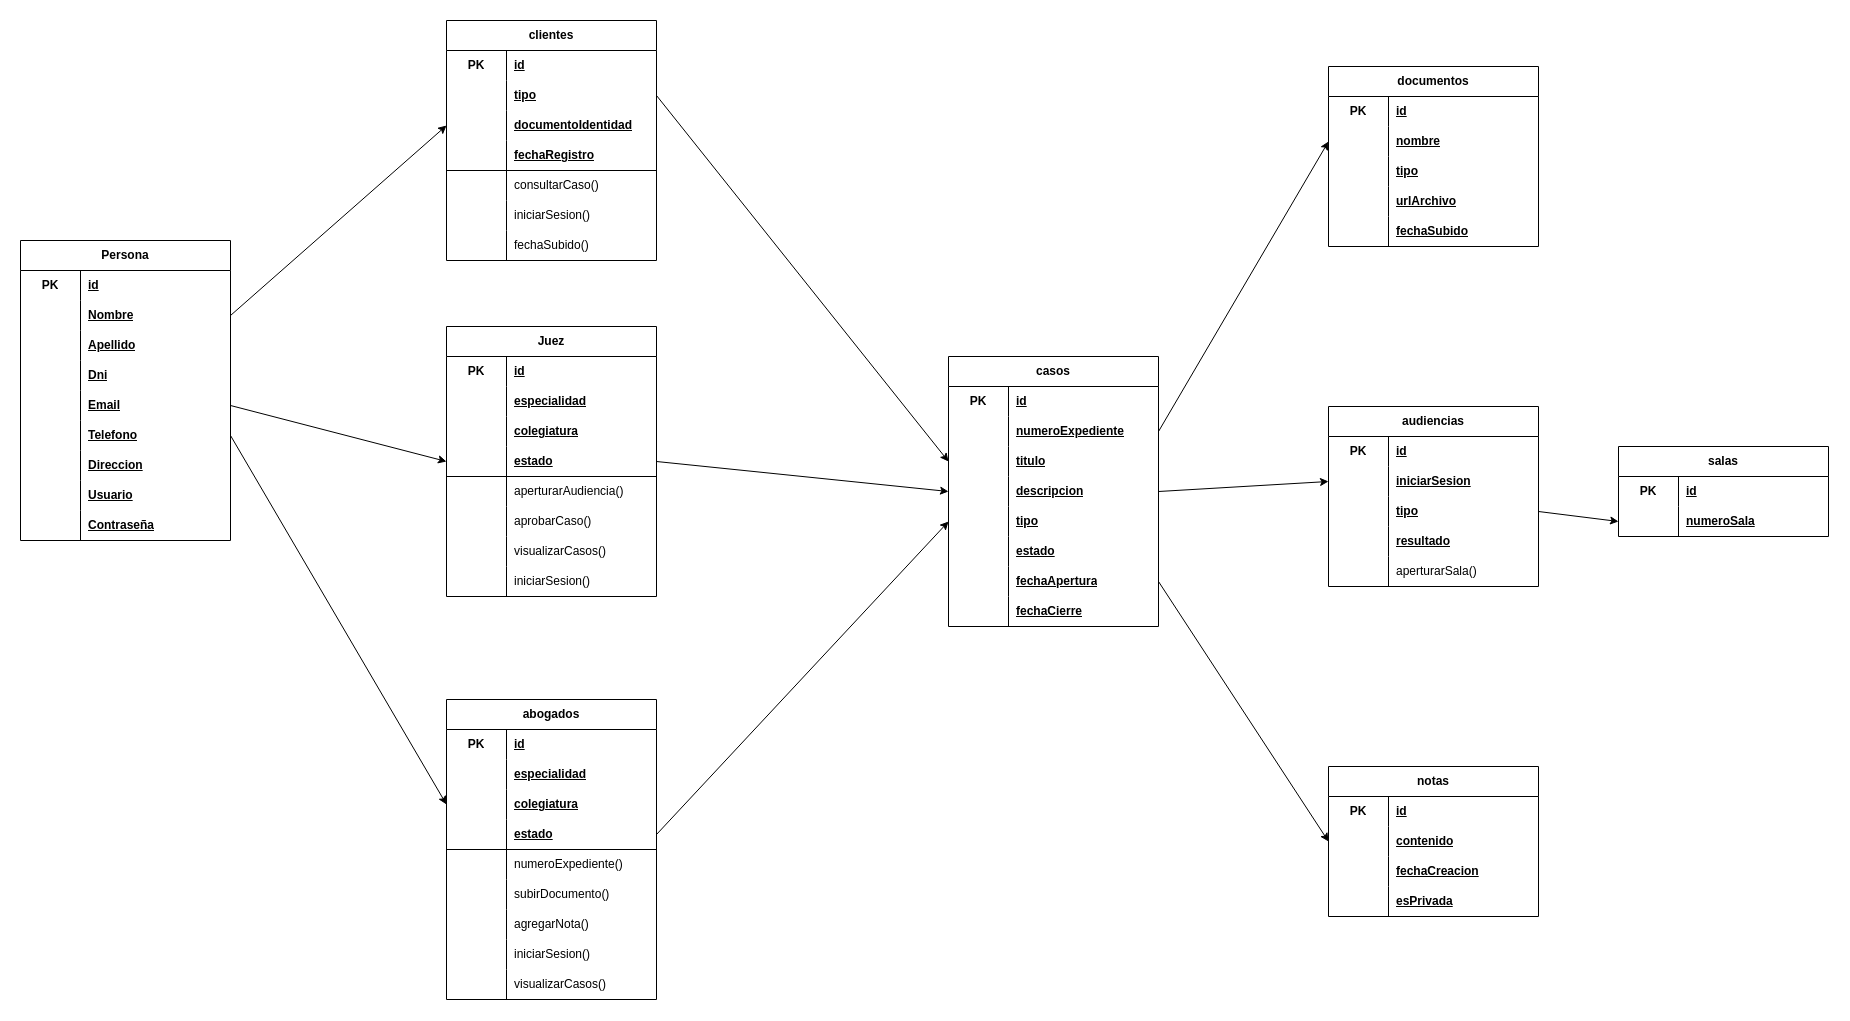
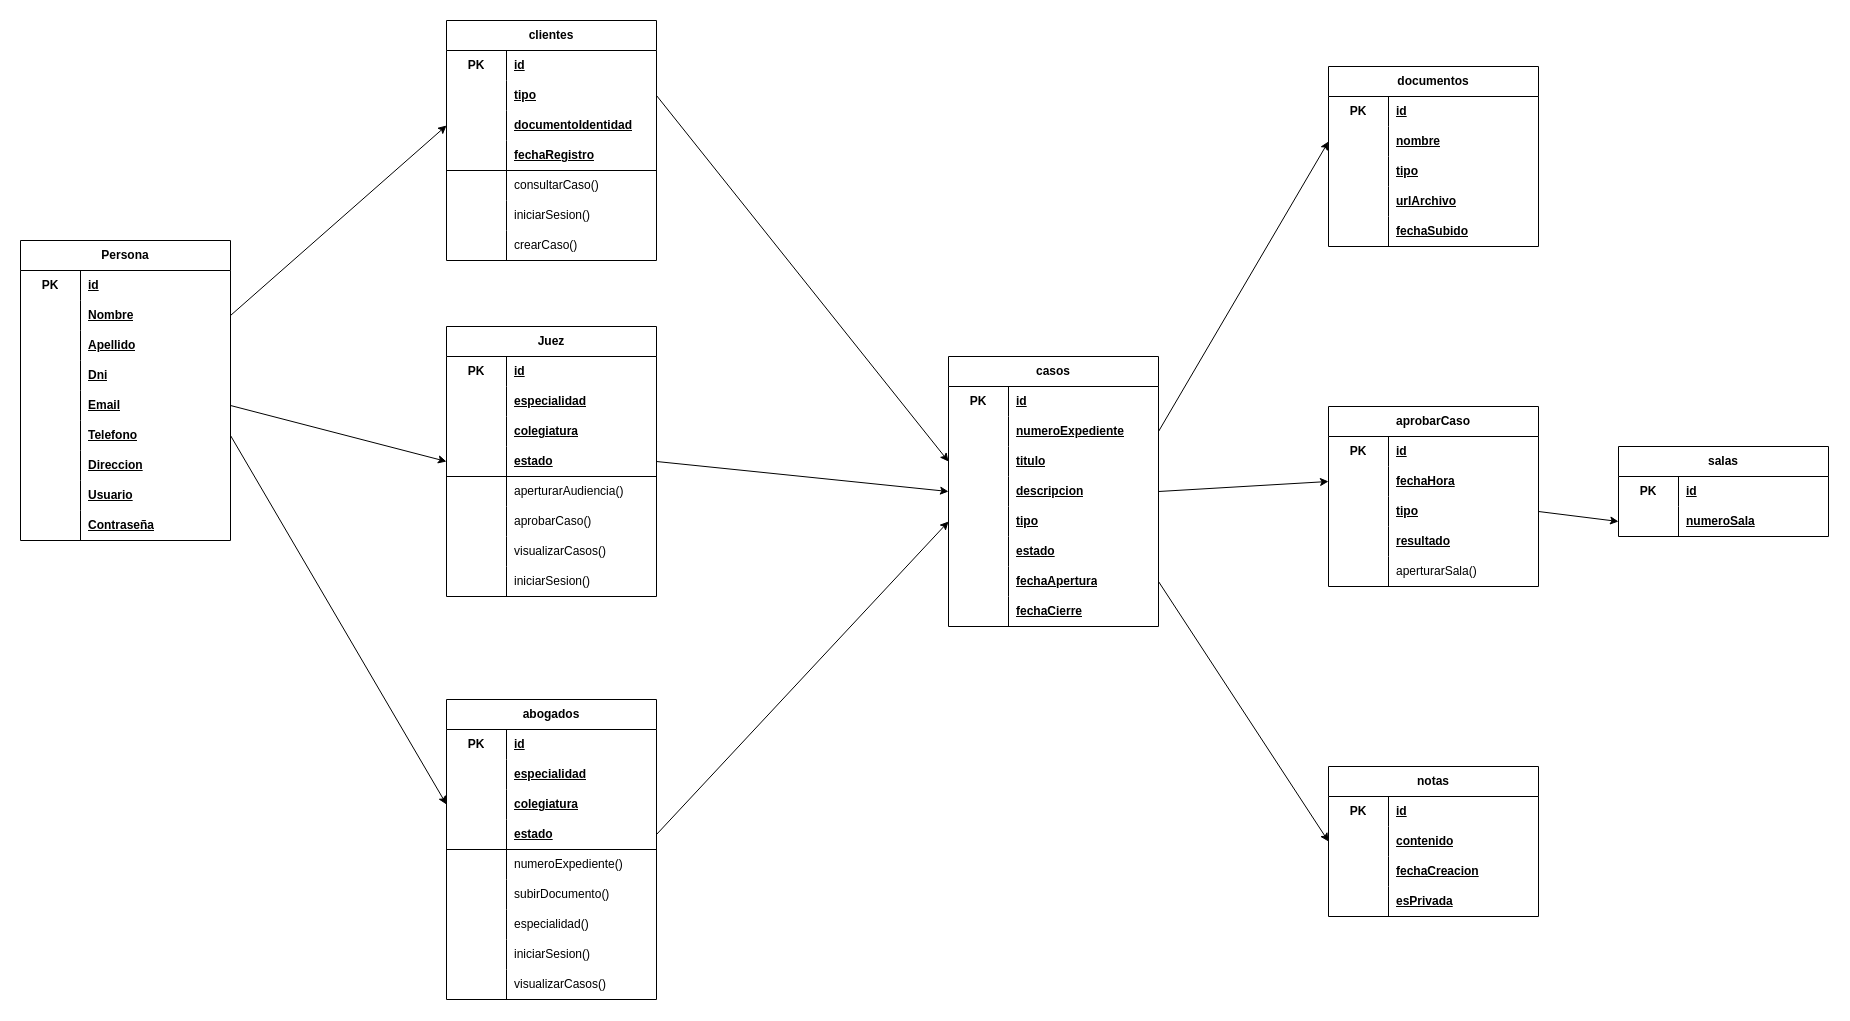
node "fechaSubido()": label "fechaSubido()" -> "crearCaso()"
node "audiencias": label "audiencias" -> "aprobarCaso"
node "iniciarSesion": label "iniciarSesion" -> "fechaHora"
node "agregarNota()": label "agregarNota()" -> "especialidad()"
